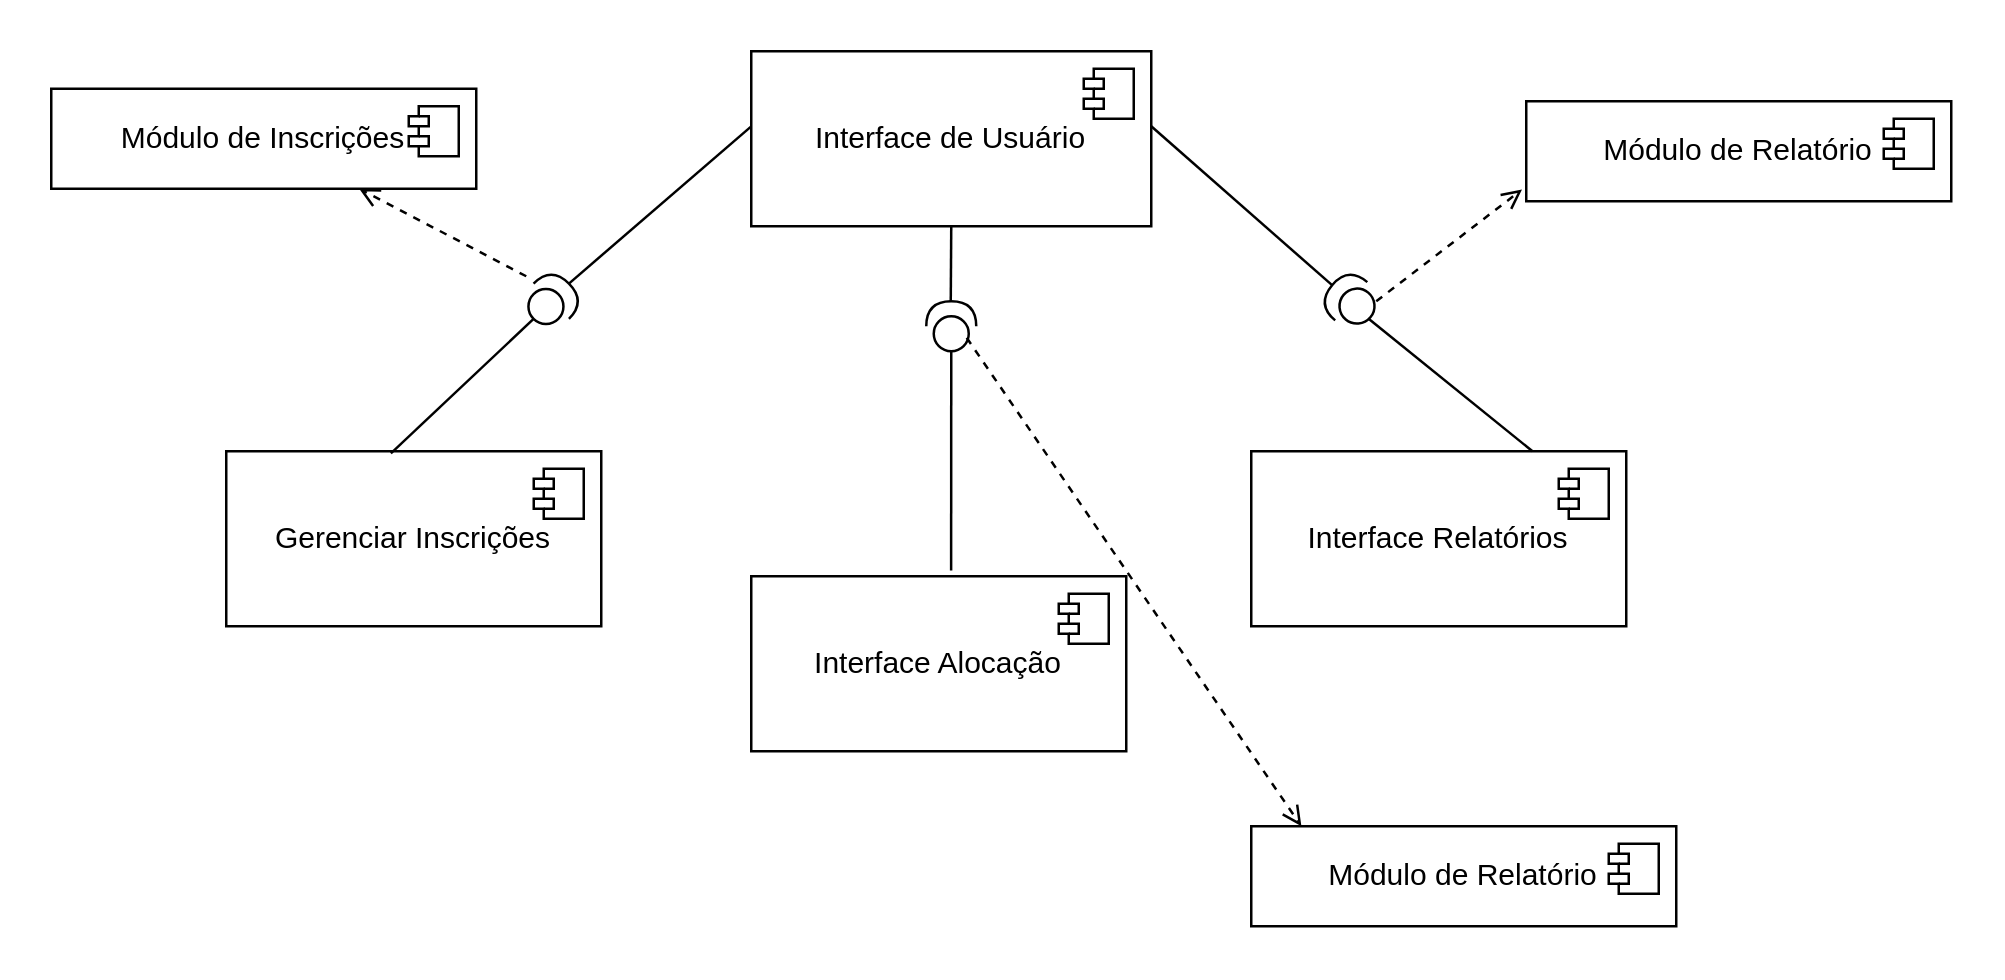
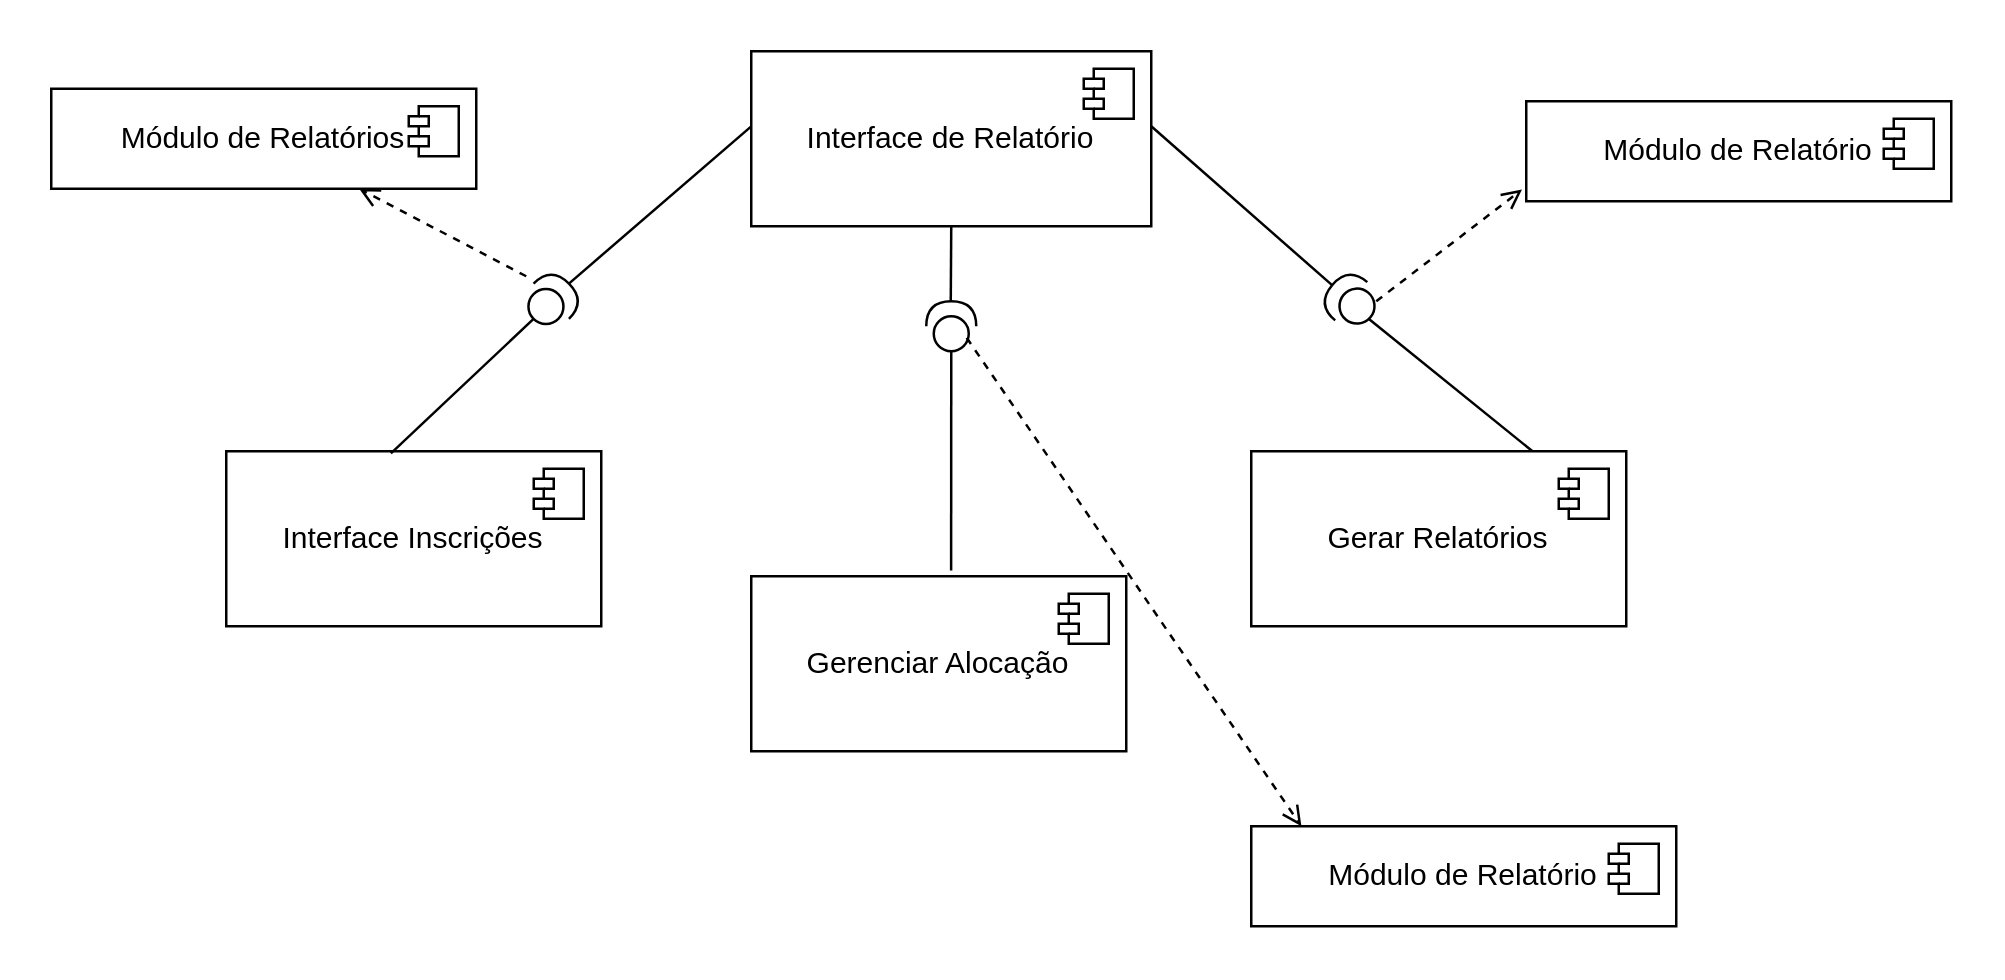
node "Módulo de Inscrições": label "Módulo de Inscrições" -> "Módulo de Relatórios"
node "Interface de Usuário": label "Interface de Usuário" -> "Interface de Relatório"
node "Gerenciar Inscrições": label "Gerenciar Inscrições" -> "Interface Inscrições"
node "Interface Relatórios": label "Interface Relatórios" -> "Gerar Relatórios"
node "Interface Alocação": label "Interface Alocação" -> "Gerenciar Alocação"
